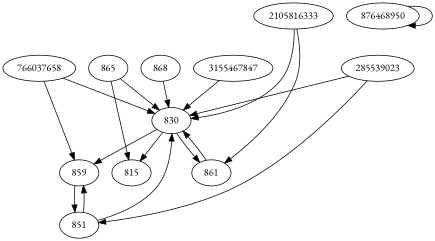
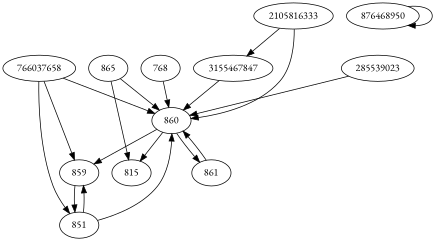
node "868": label "868" -> "768"
edge "2105816333" -> "861": now "2105816333" -> "3155467847"
node "830": label "830" -> "860"
edge "285539023" -> "851": now "766037658" -> "851"
